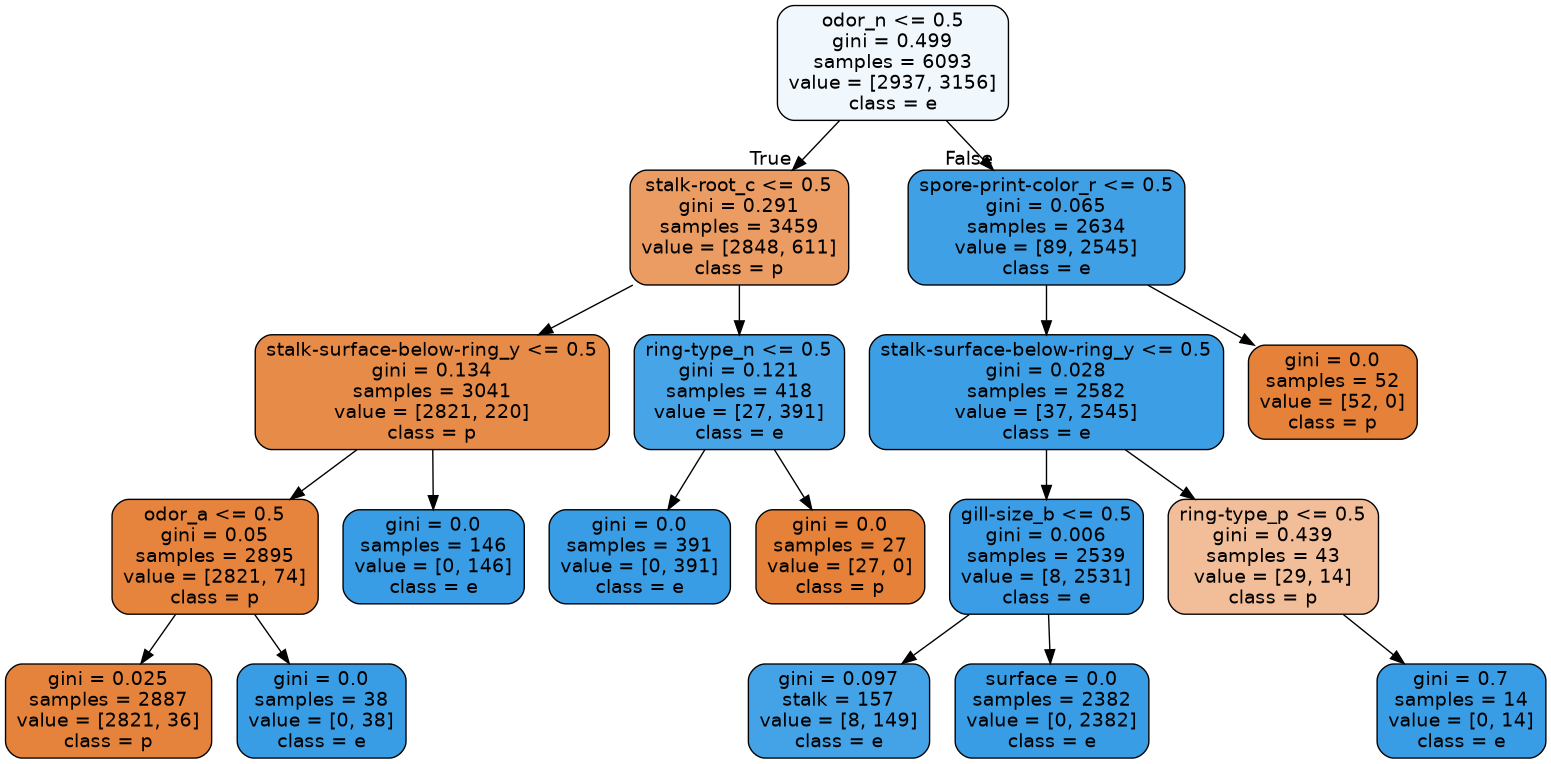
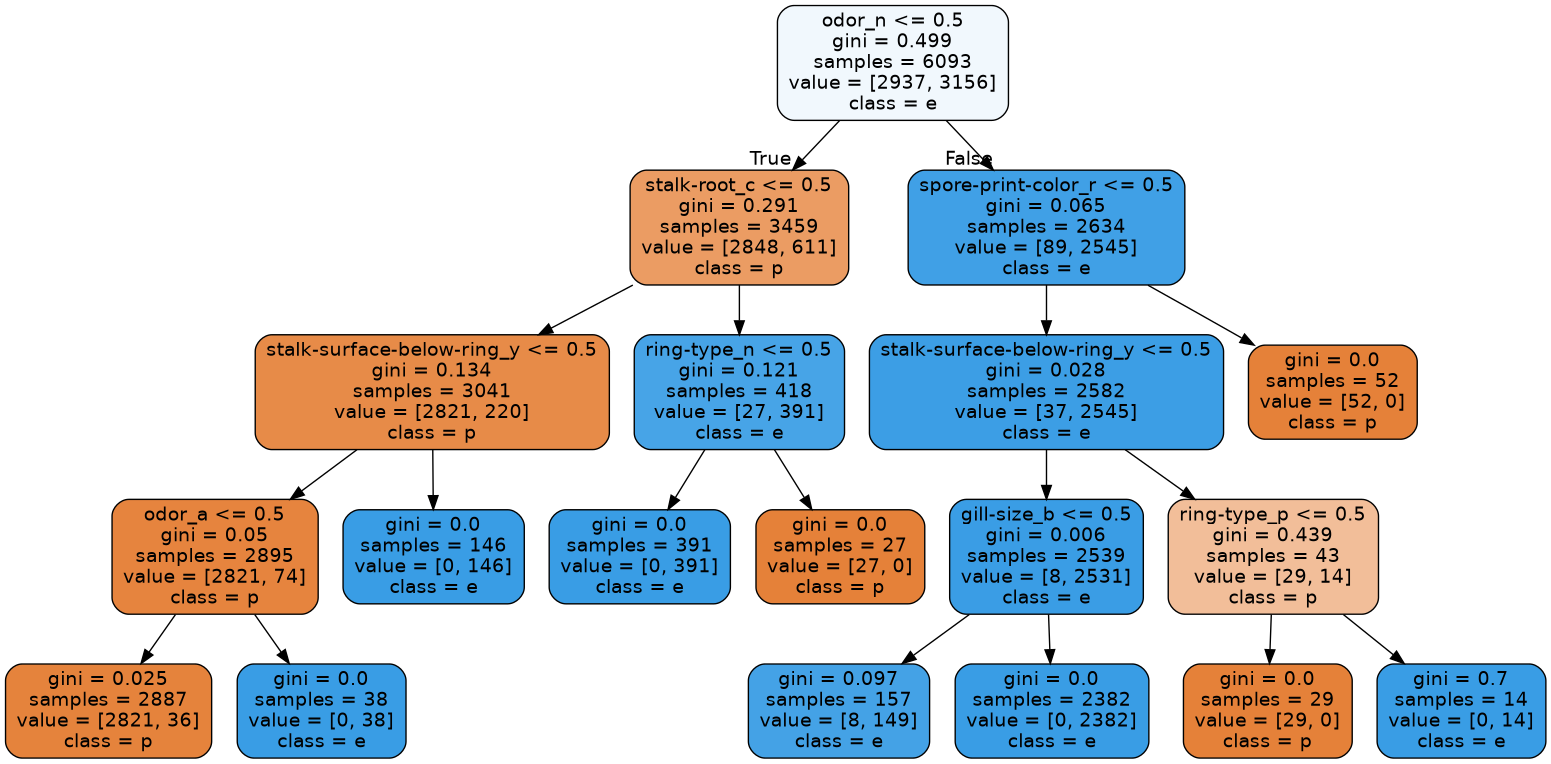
node "gini = 0.097 stalk = 157 value = [8, 149] class = e": label "gini = 0.097 stalk = 157 value = [8, 149] class = e" -> "gini = 0.097 samples = 157 value = [8, 149] class = e"
node "surface = 0.0 samples = 2382 value = [0, 2382] class = e": label "surface = 0.0 samples = 2382 value = [0, 2382] class = e" -> "gini = 0.0 samples = 2382 value = [0, 2382] class = e"
node "gini = 0.0 samples = 29 value = [29, 0] class = p": added
